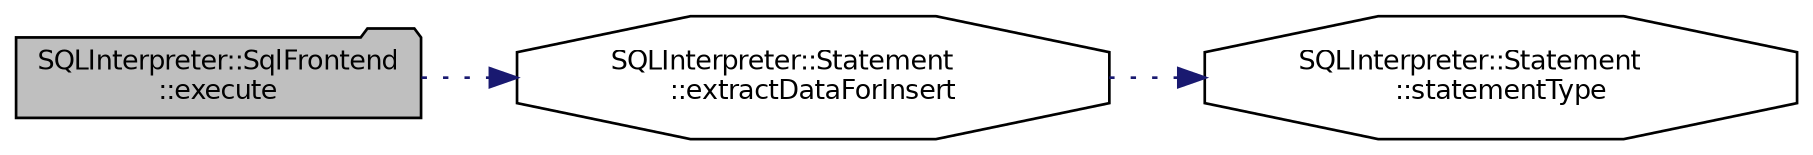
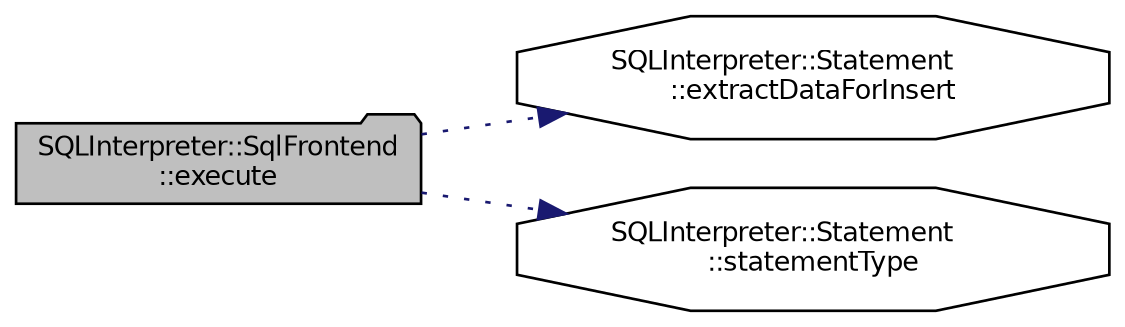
edge "SQLInterpreter::Statement ::extractDataForInsert" -> "SQLInterpreter::Statement ::statementType": now "SQLInterpreter::SqlFrontend ::execute" -> "SQLInterpreter::Statement ::statementType"
